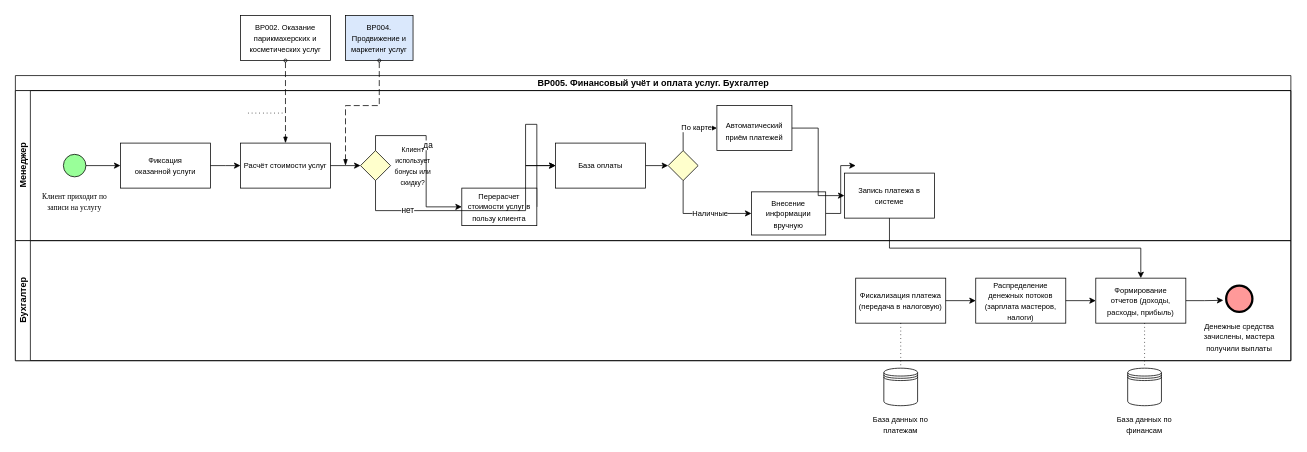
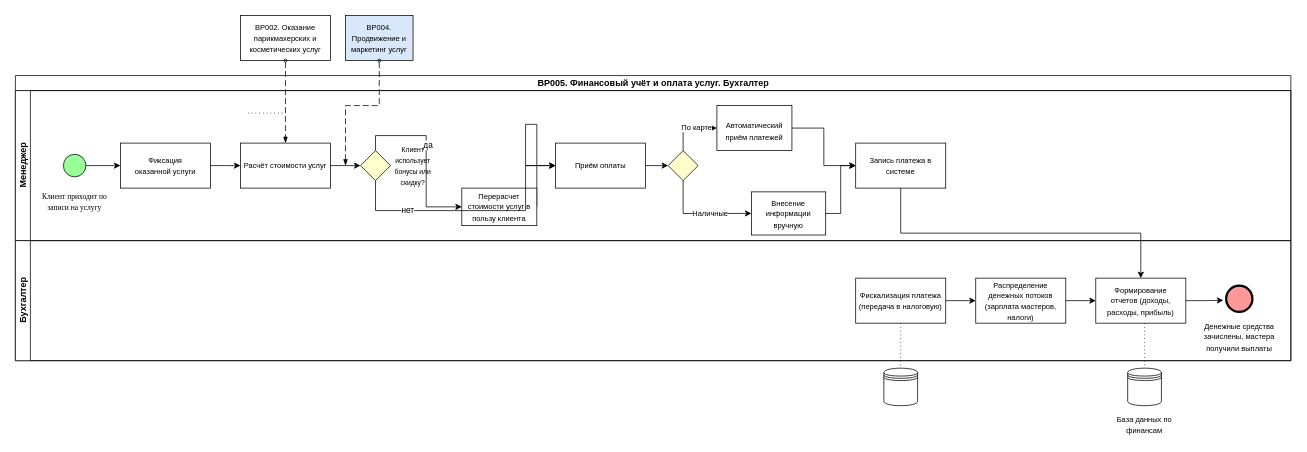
node "База оплаты": label "База оплаты" -> "Приём оплаты"
node "Запись платежа в системе": moved (889, 195) -> (900, 165)
node "База данных по платежам": removed
